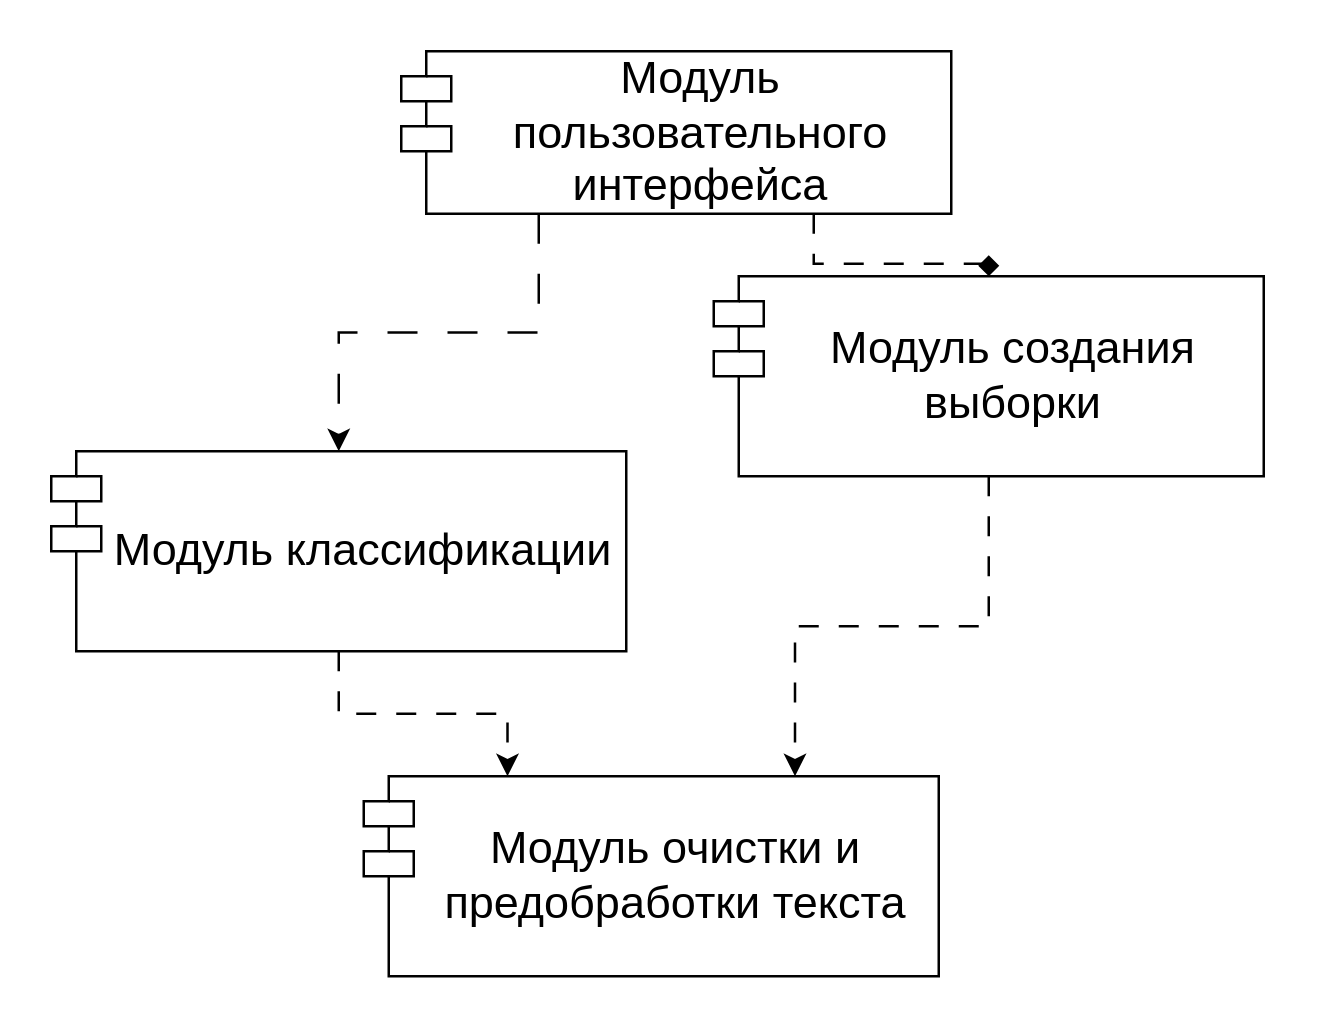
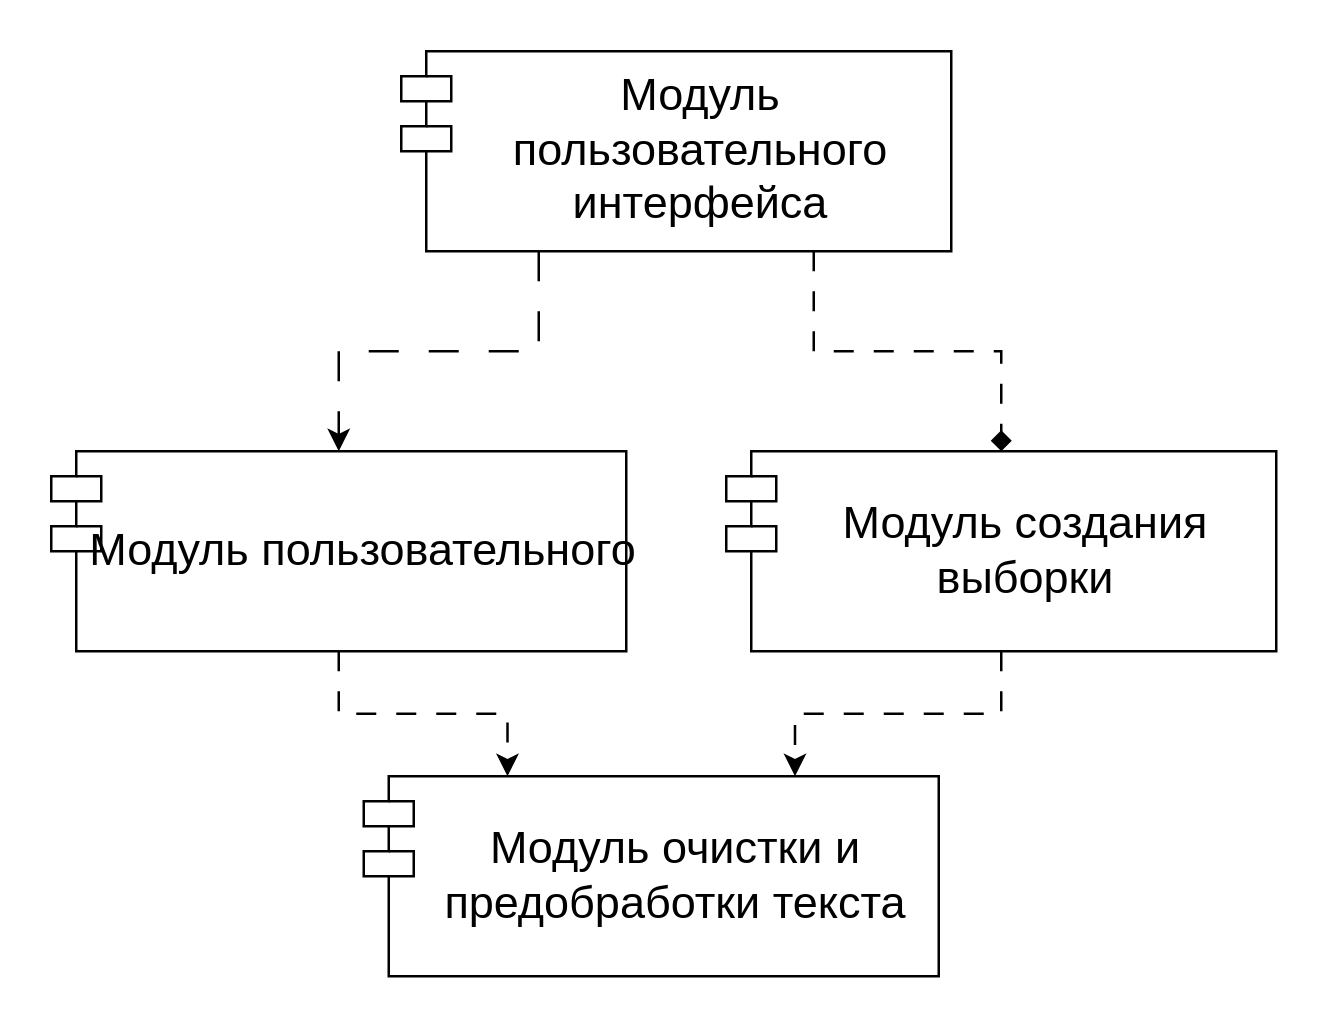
node "Модуль пользовательного интерфейса": size 550x163 -> 550x200
node "Модуль создания выборки": moved (989, 376) -> (1001, 551)
node "Модуль классификации": label "Модуль классификации" -> "Модуль пользовательного"
